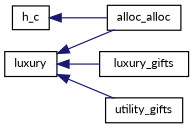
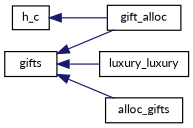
node "alloc_alloc": label "alloc_alloc" -> "gift_alloc"
node "luxury": label "luxury" -> "gifts"
node "luxury_gifts": label "luxury_gifts" -> "luxury_luxury"
node "utility_gifts": label "utility_gifts" -> "alloc_gifts"
